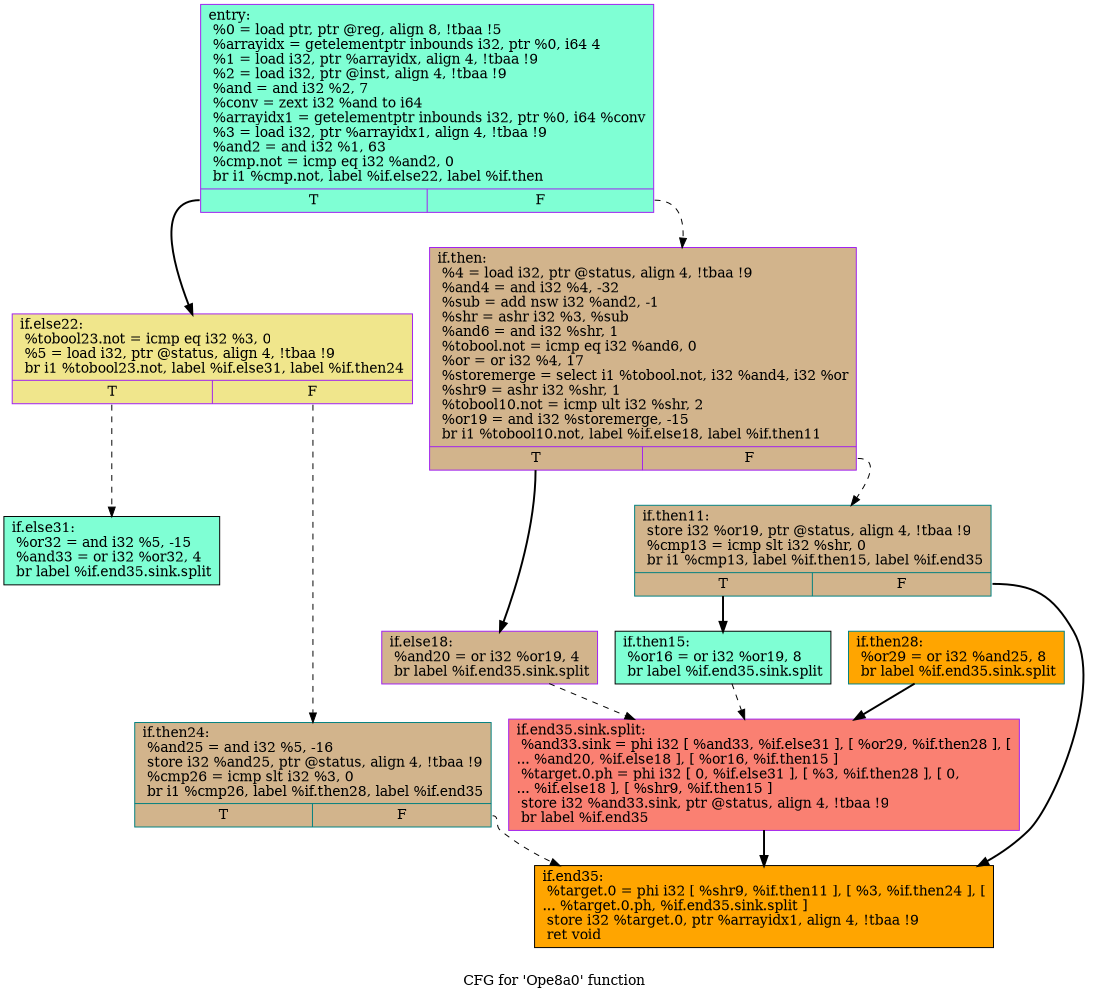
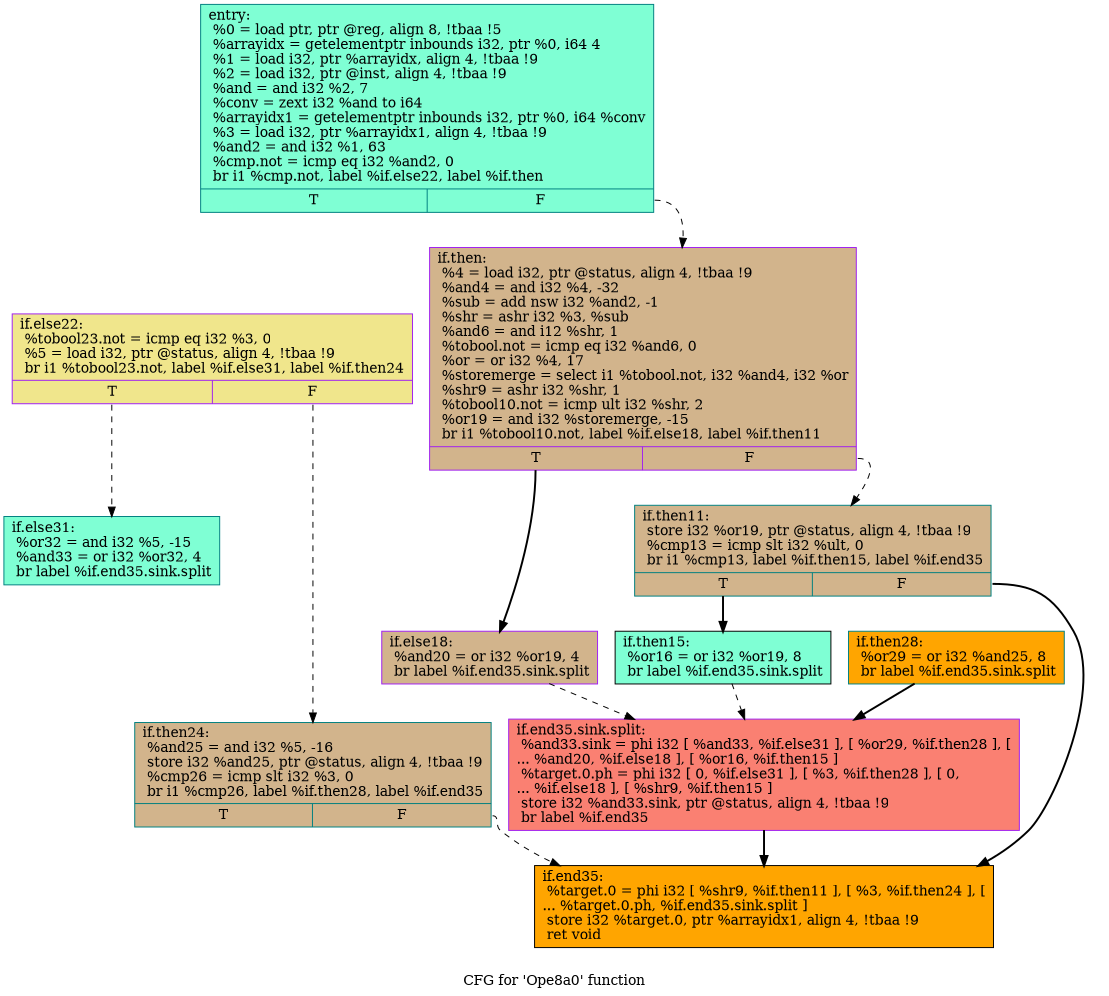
node "entry:": color purple -> teal
edge "entry:" -> "if.else22:": removed
node "if.then:": text "%and6 = and i32 %shr, 1" -> "%and6 = and i12 %shr, 1"
node "if.then11:": text "%cmp13 = icmp slt i32 %shr, 0" -> "%cmp13 = icmp slt i32 %ult, 0"
node "if.else31:": color black -> teal
